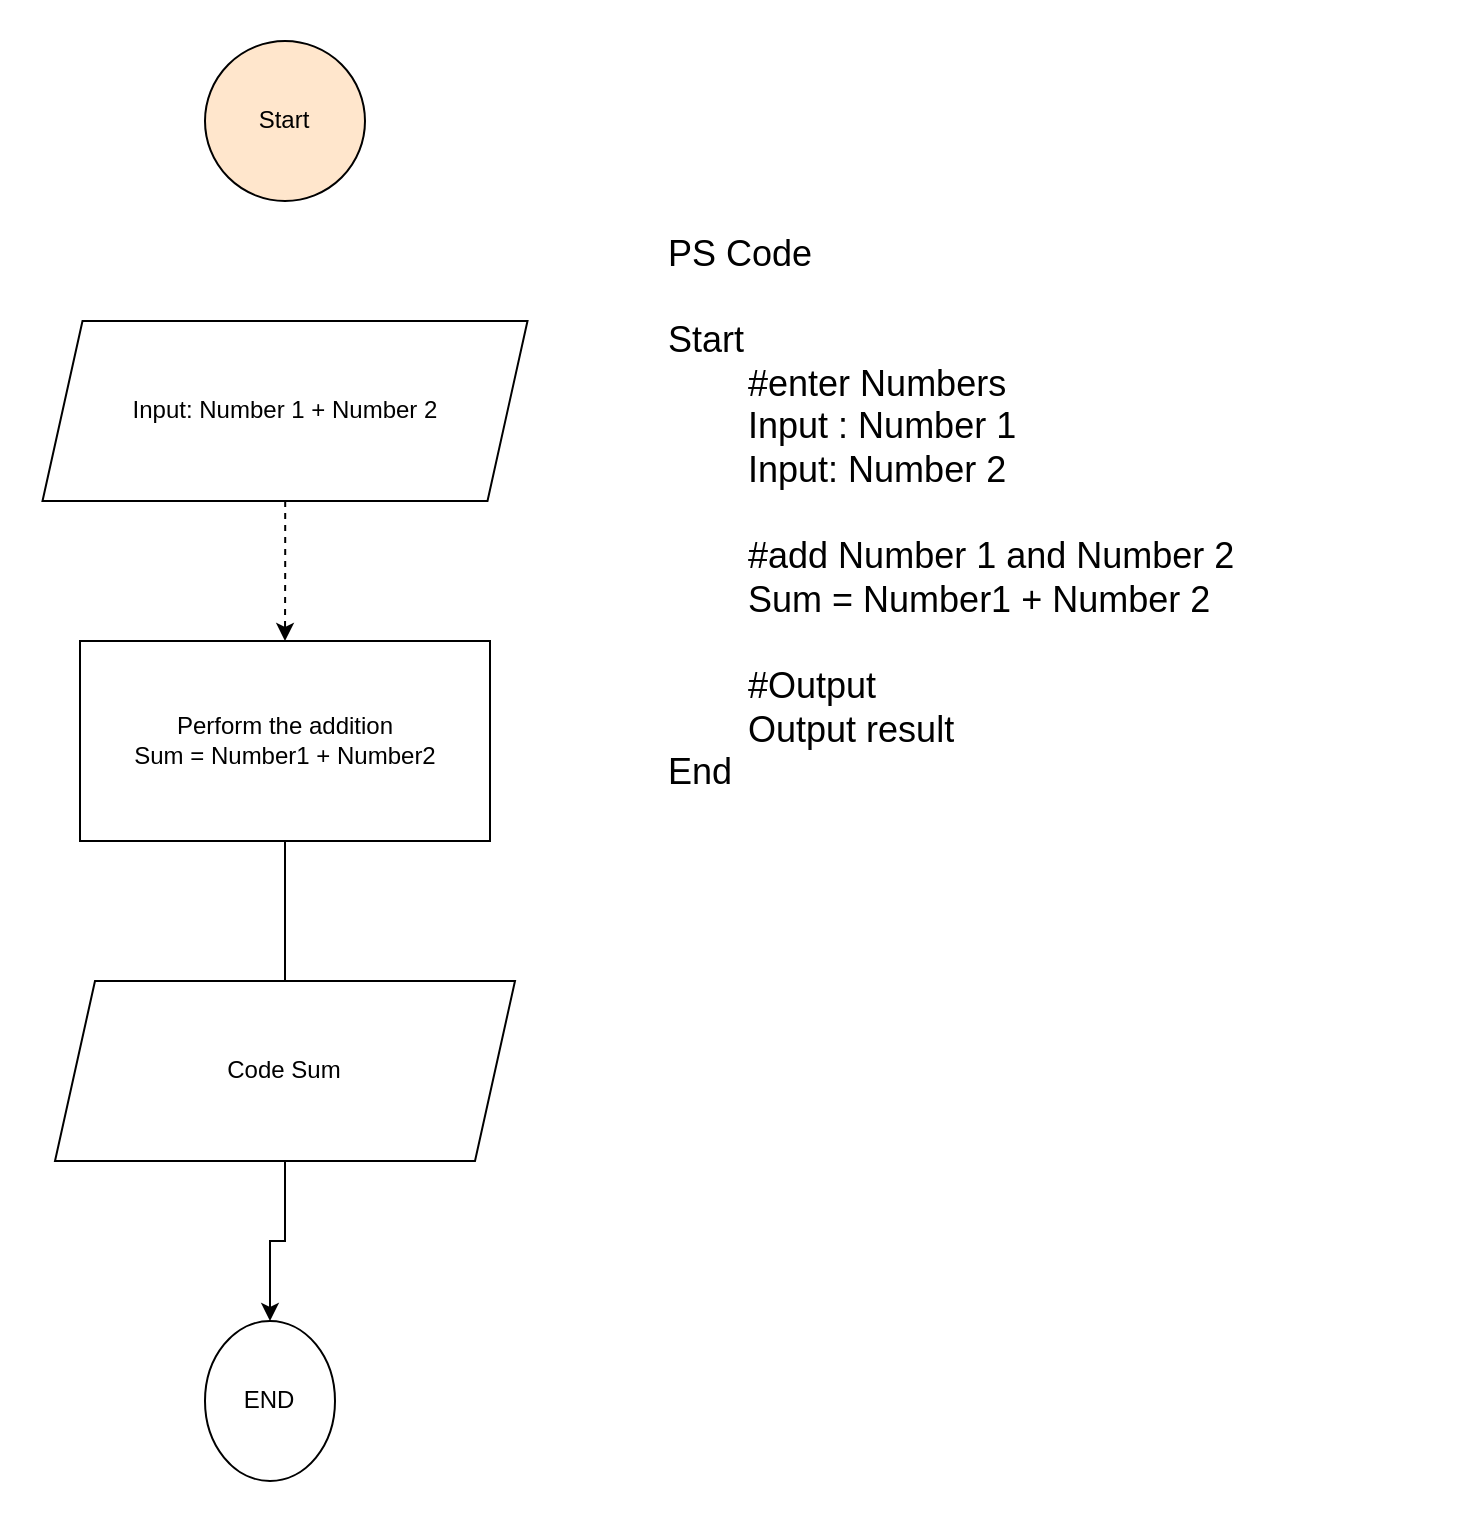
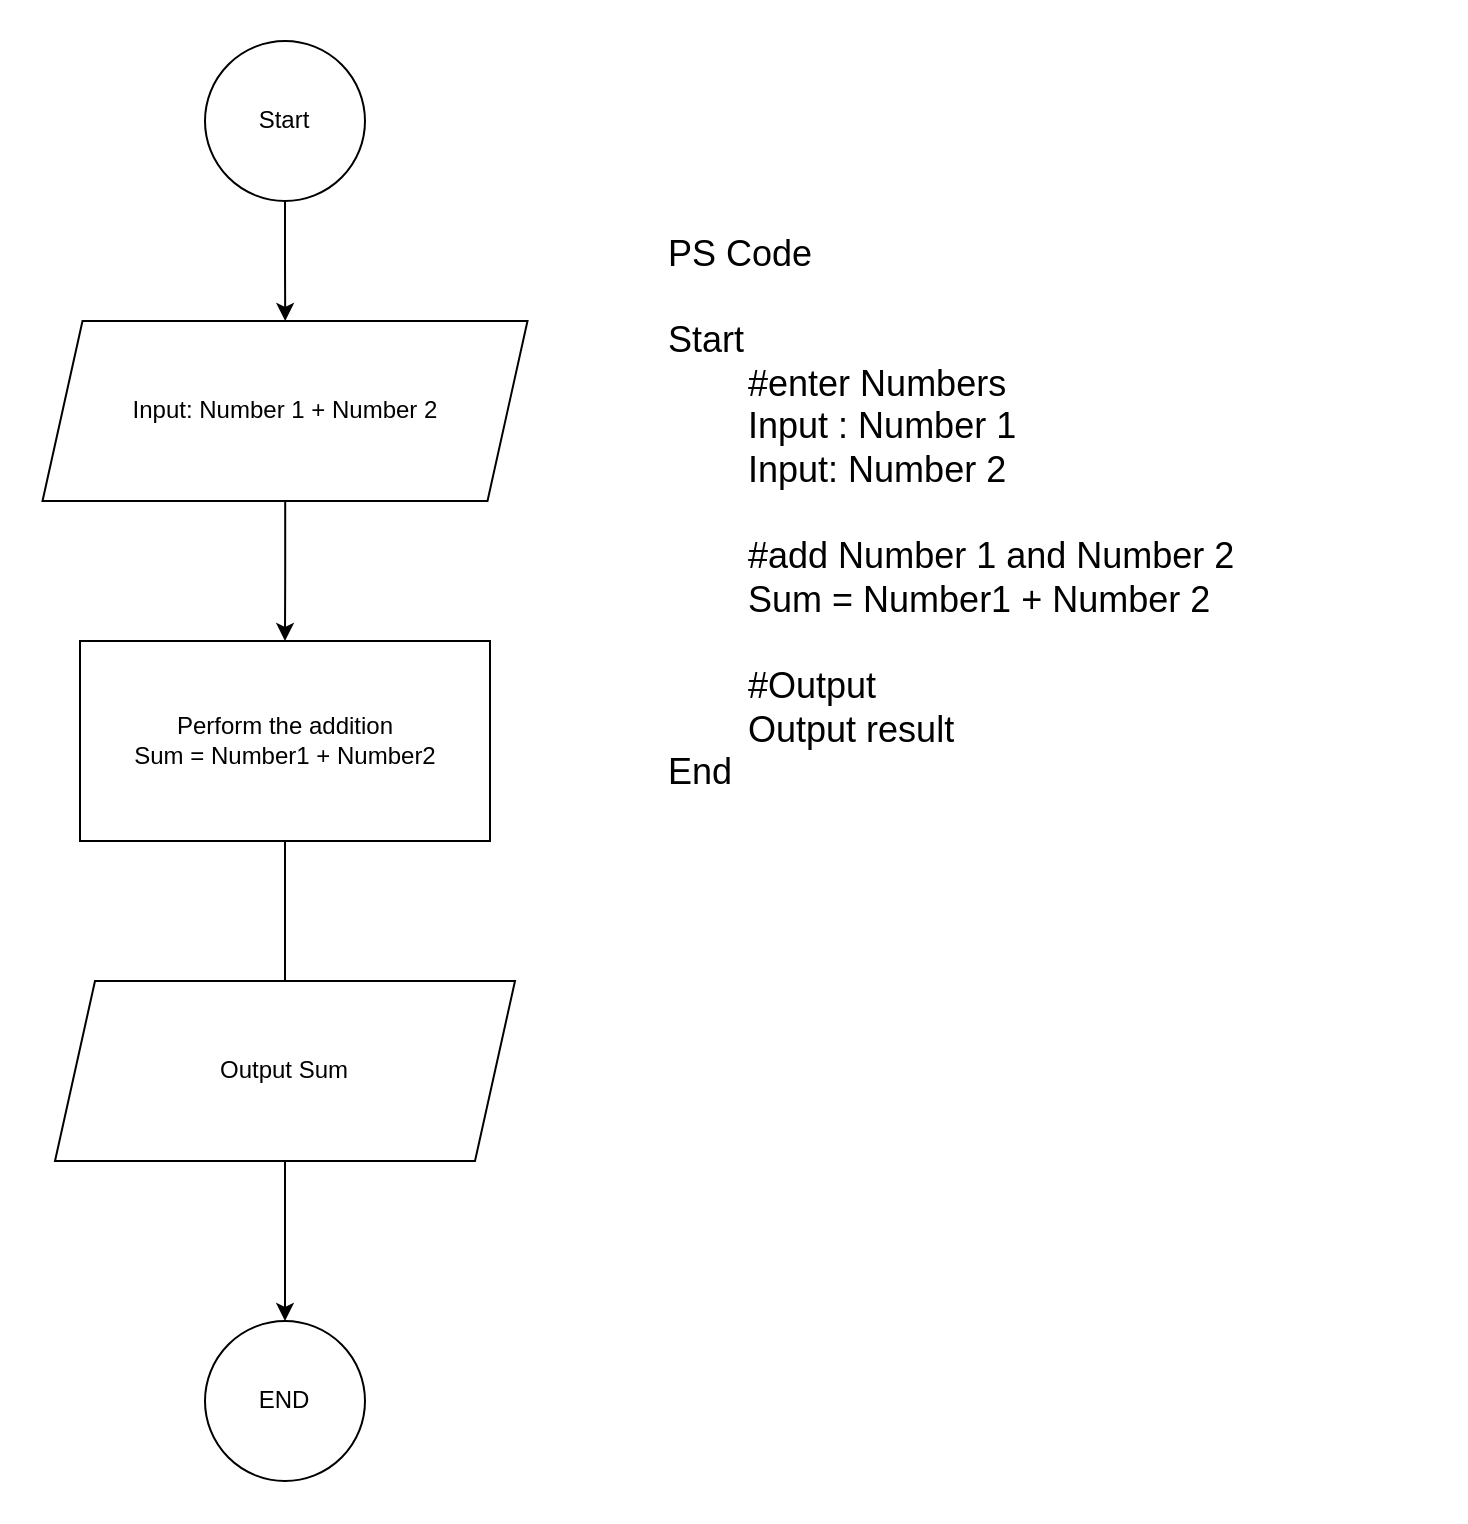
node "Start": fillcolor #ffe6cc -> #ffffff
edge "Start" -> "Input: Number 1 + Number 2": added
edge "Input: Number 1 + Number 2" -> "Perform the addition Sum = Number1 + Number2": style dashed -> solid
node "Code Sum": label "Code Sum" -> "Output Sum"
node "END": size 130x160 -> 160x160
